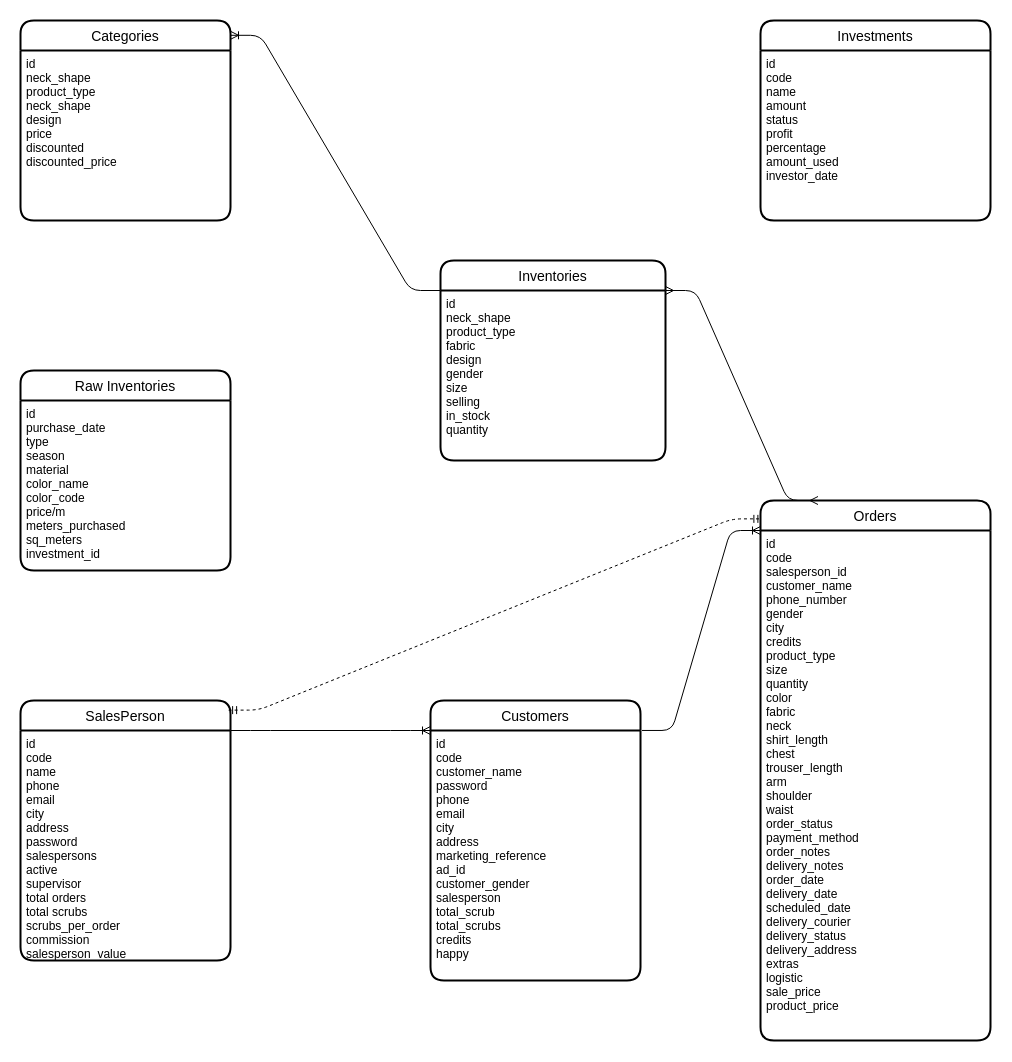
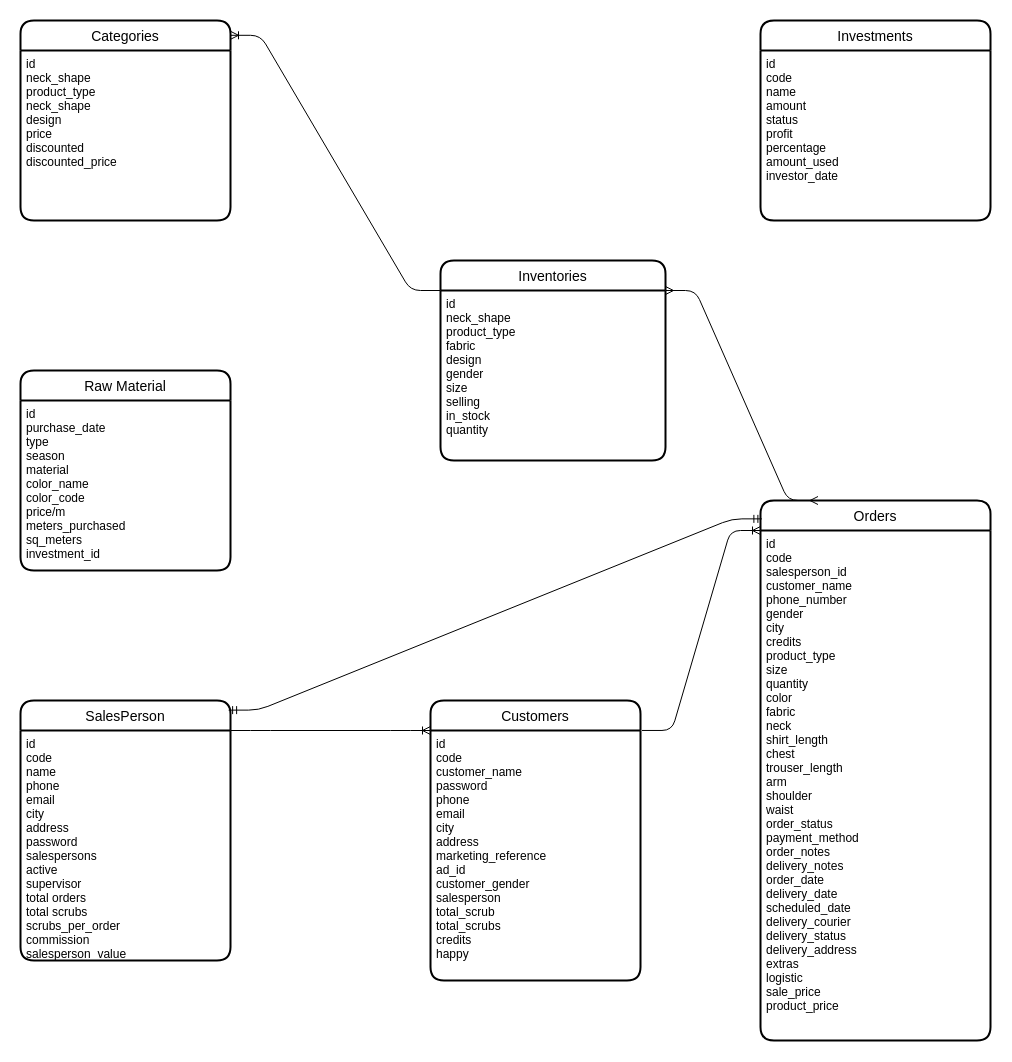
node "Raw Inventories": label "Raw Inventories" -> "Raw Material"
edge "Orders" -- "SalesPerson": style dashed -> solid
